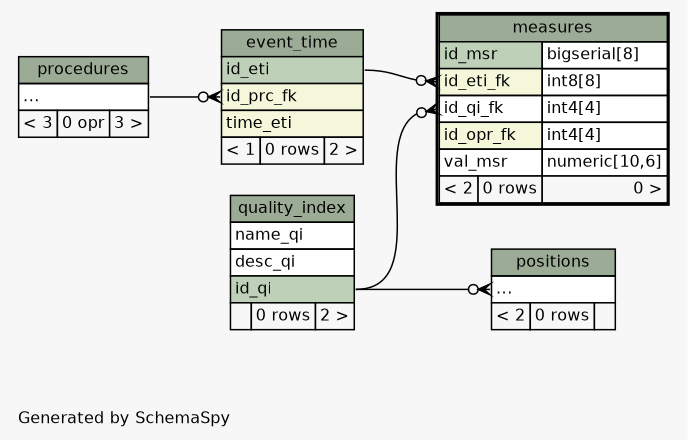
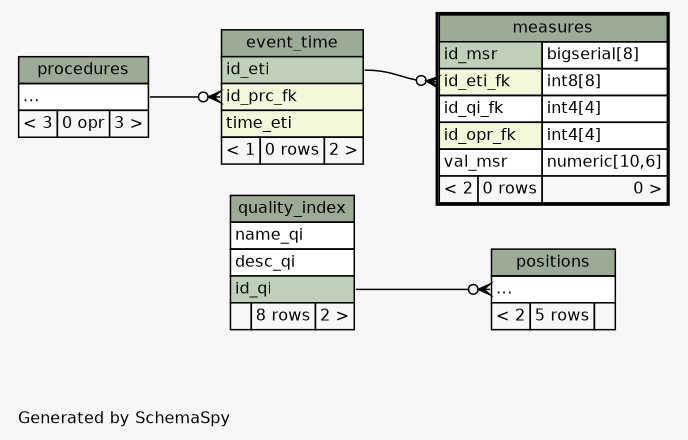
edge "quality_index" -> "measures": removed
node "quality_index": text "0 rows" -> "8 rows"
node "positions": text "0 rows" -> "5 rows"
